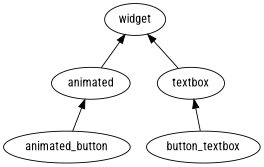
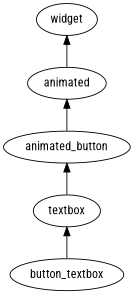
edge "textbox" -> "widget": now "textbox" -> "animated_button"
